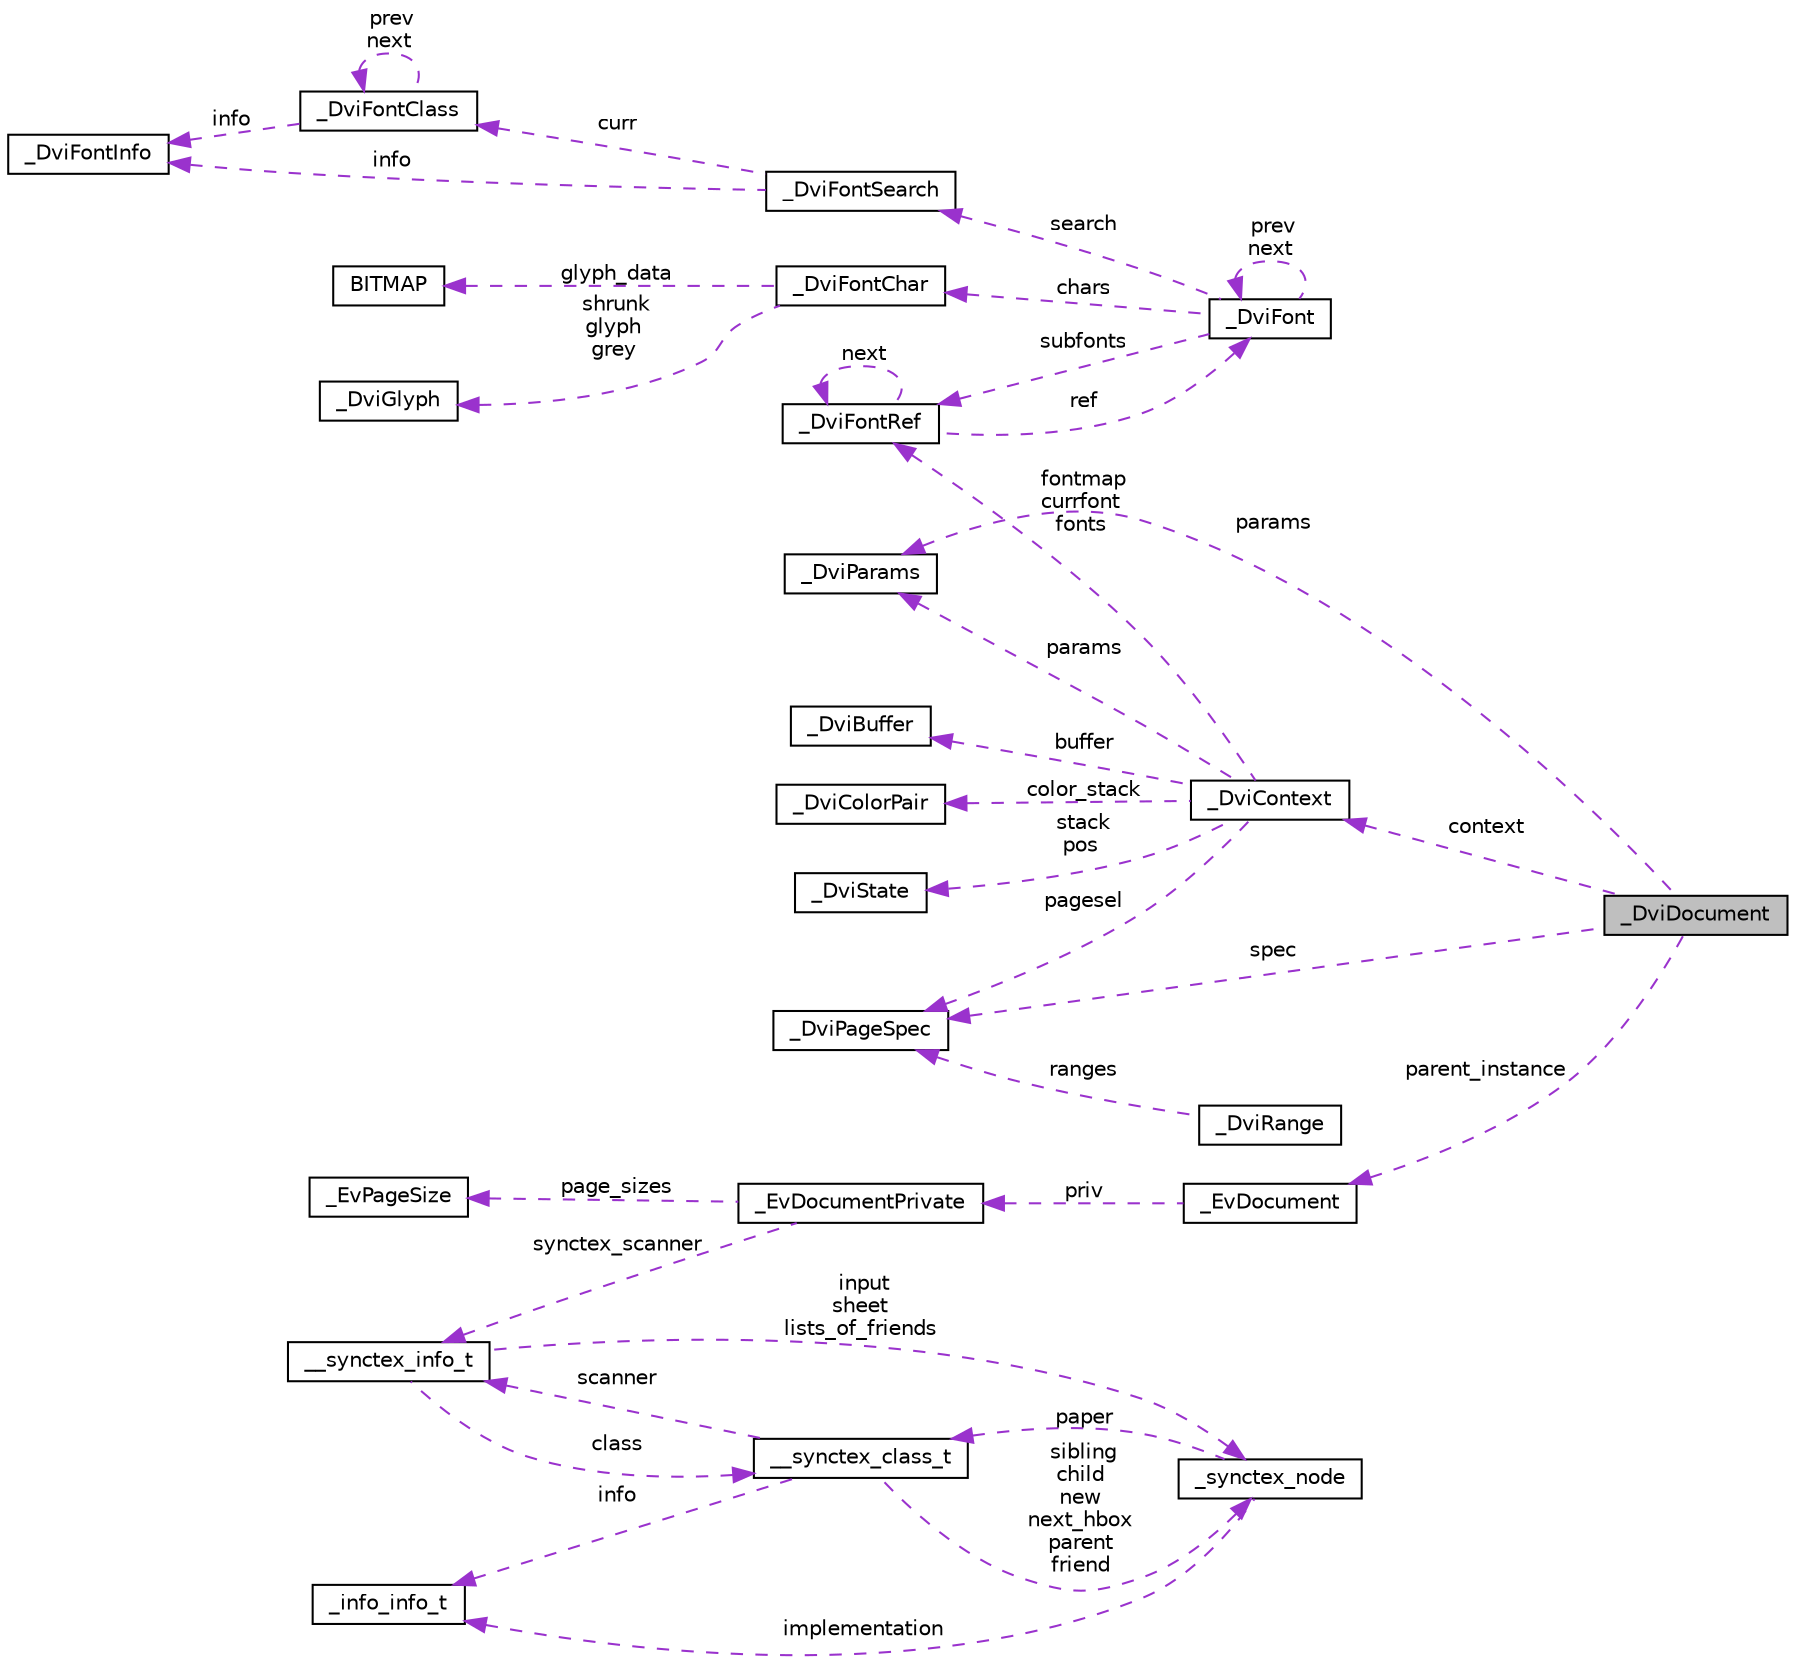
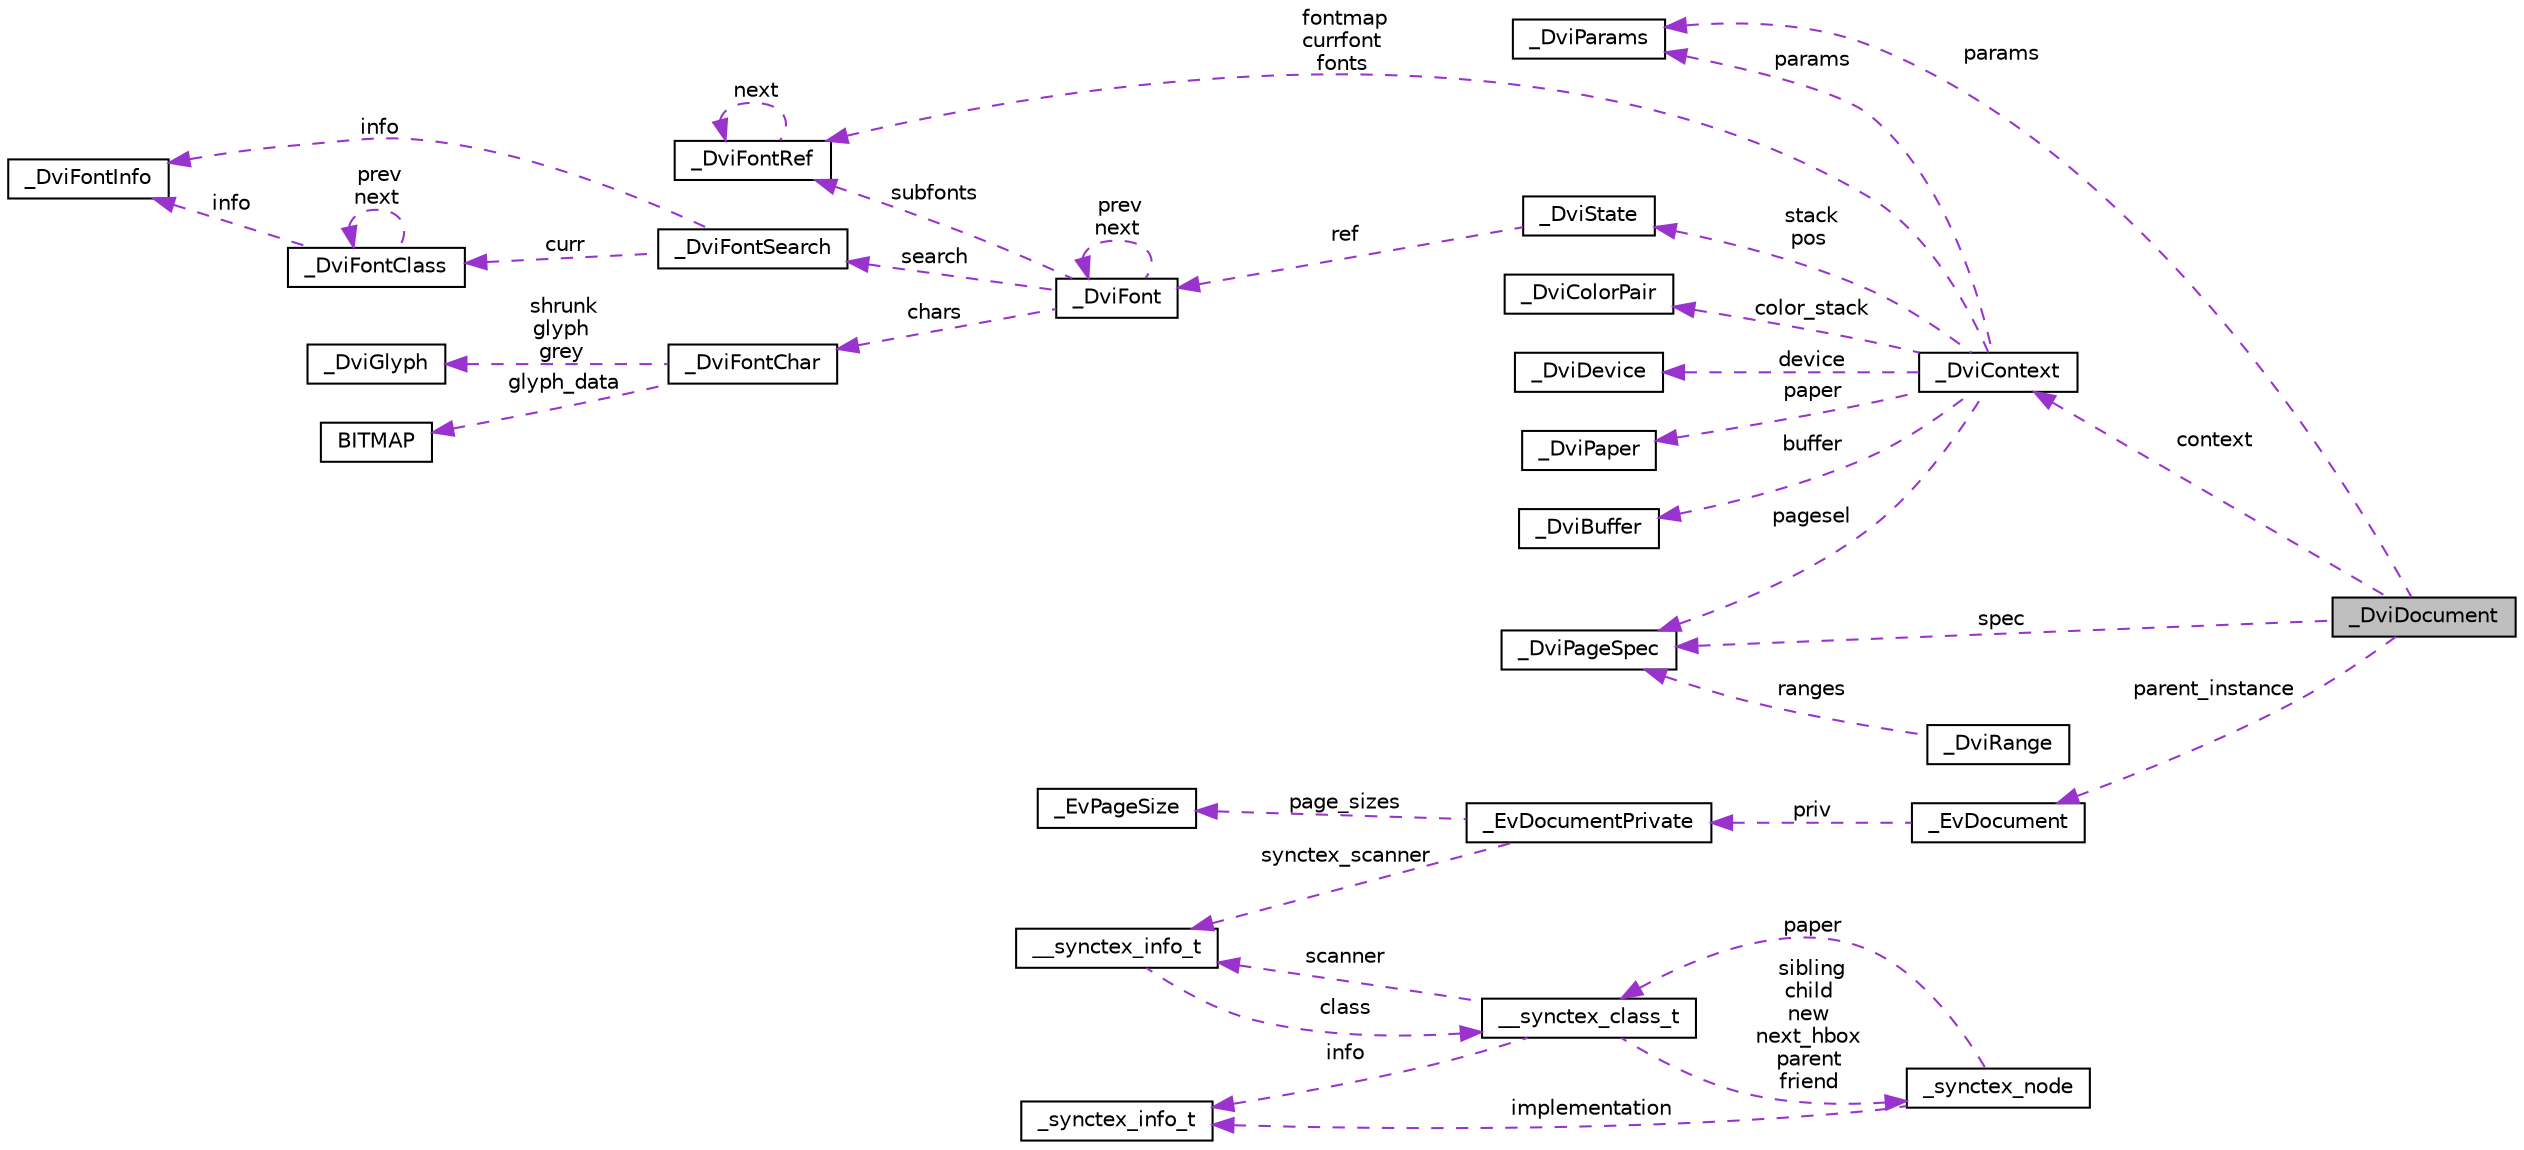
node "_DviDevice": added
edge "_DviFontRef" -> "_DviFont": now "_DviState" -> "_DviFont"
node "_DviPaper": added
edge "__synctex_info_t" -> "_synctex_node": removed, label "input sheet lists_of_friends"
node "_info_info_t": label "_info_info_t" -> "_synctex_info_t"
